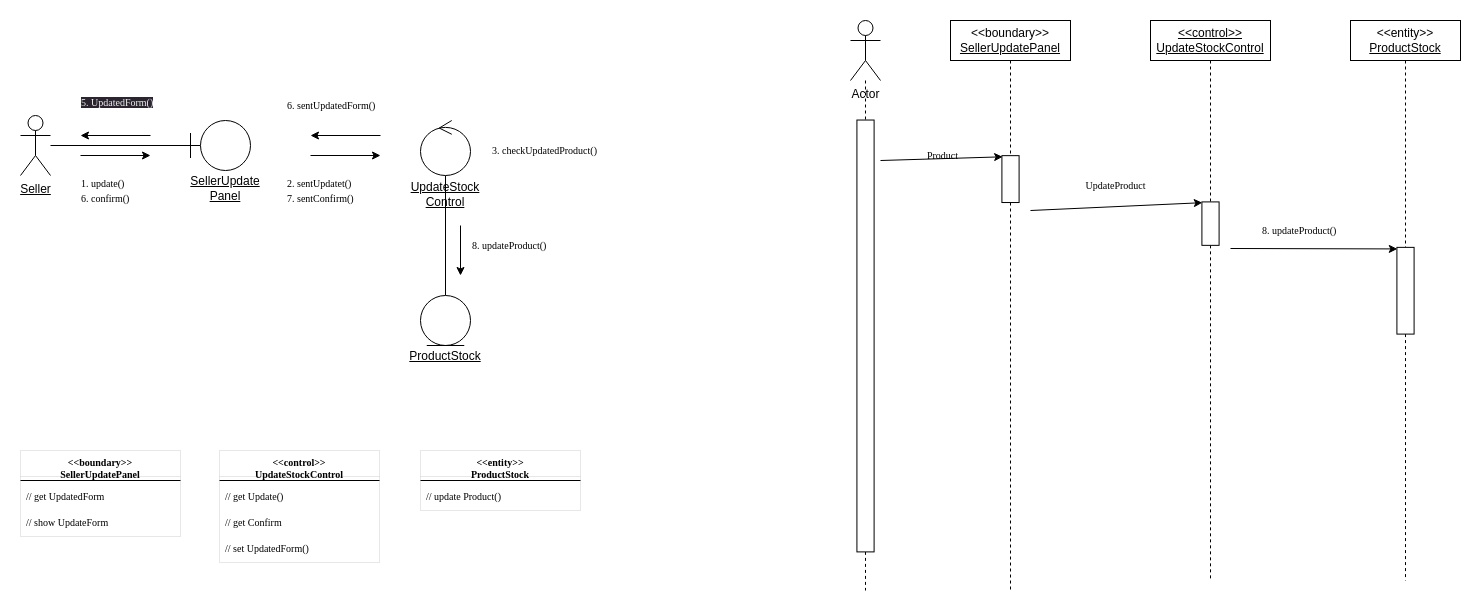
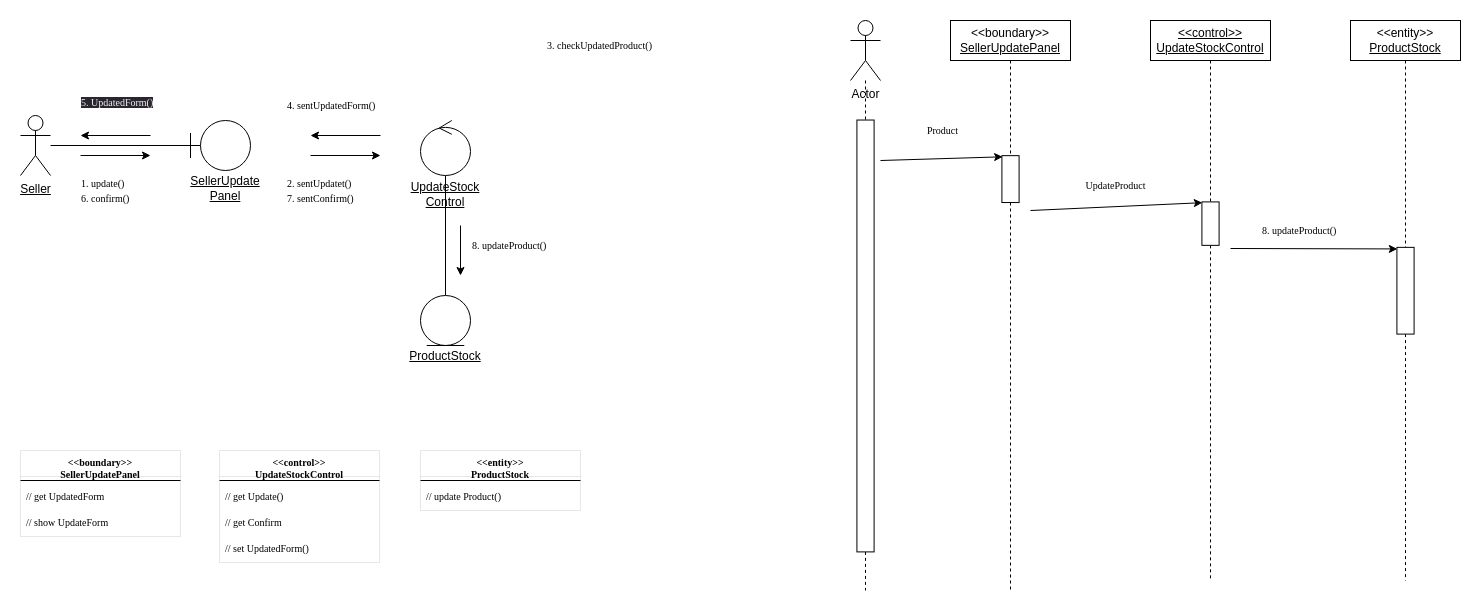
node "6. sentUpdatedForm()": label "6. sentUpdatedForm()" -> "4. sentUpdatedForm()"
node "3. checkUpdatedProduct()": moved (561, 151) -> (616, 46)
node "Product": moved (942, 156) -> (942, 131)
